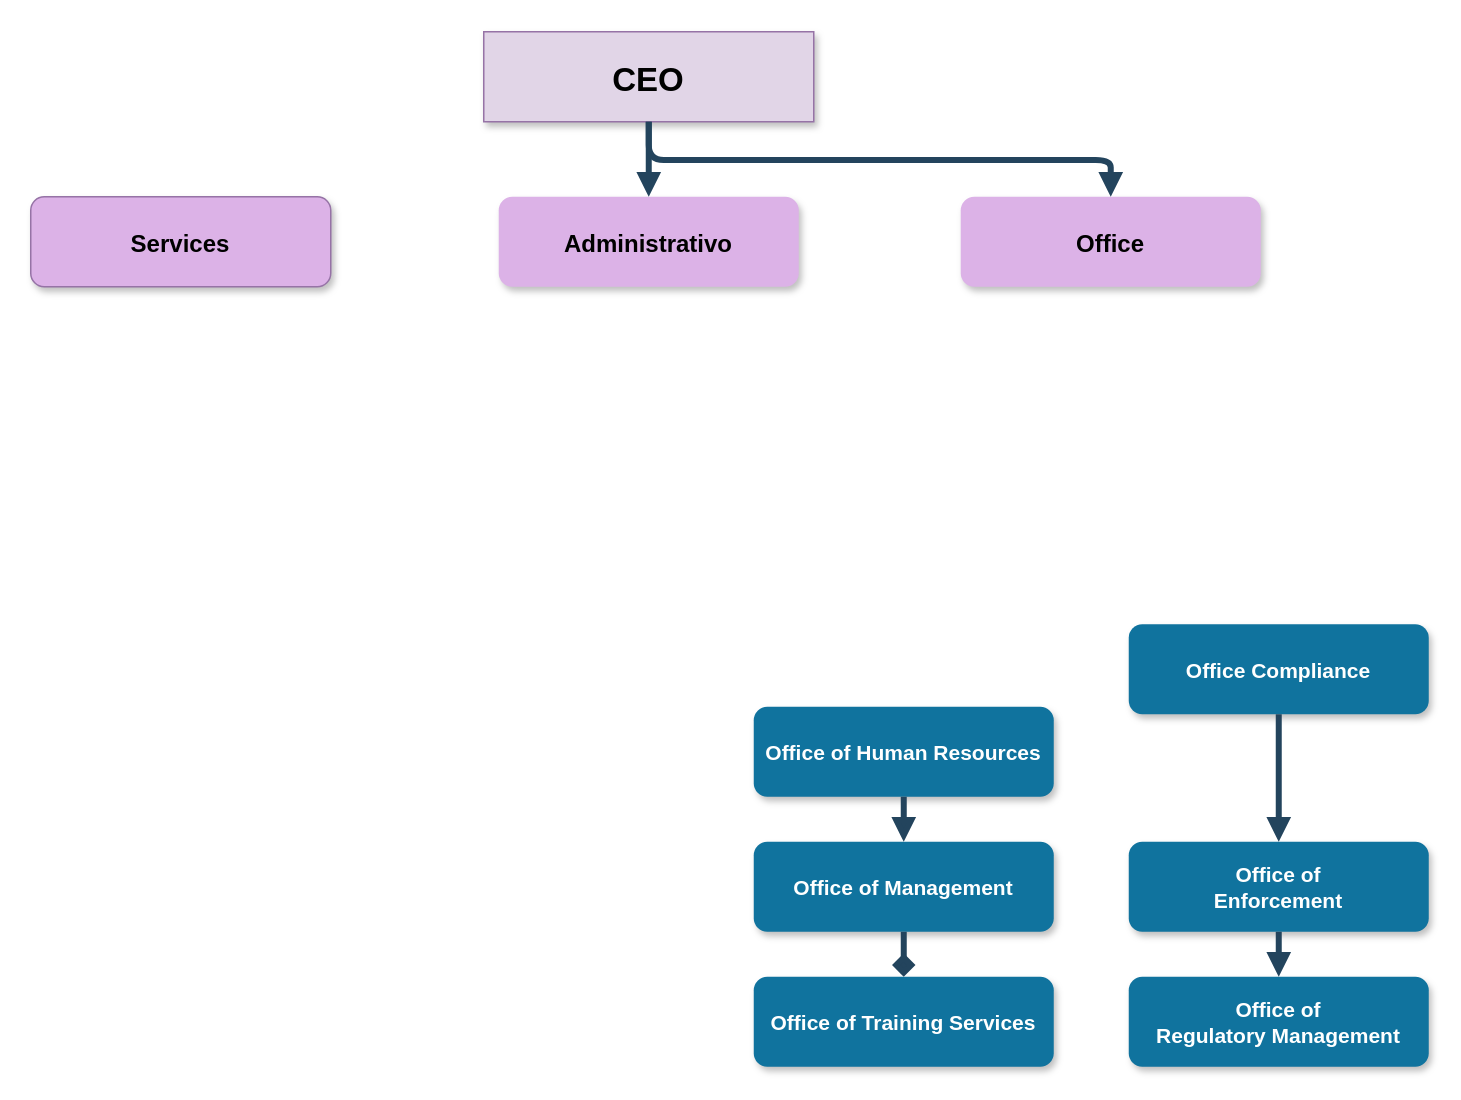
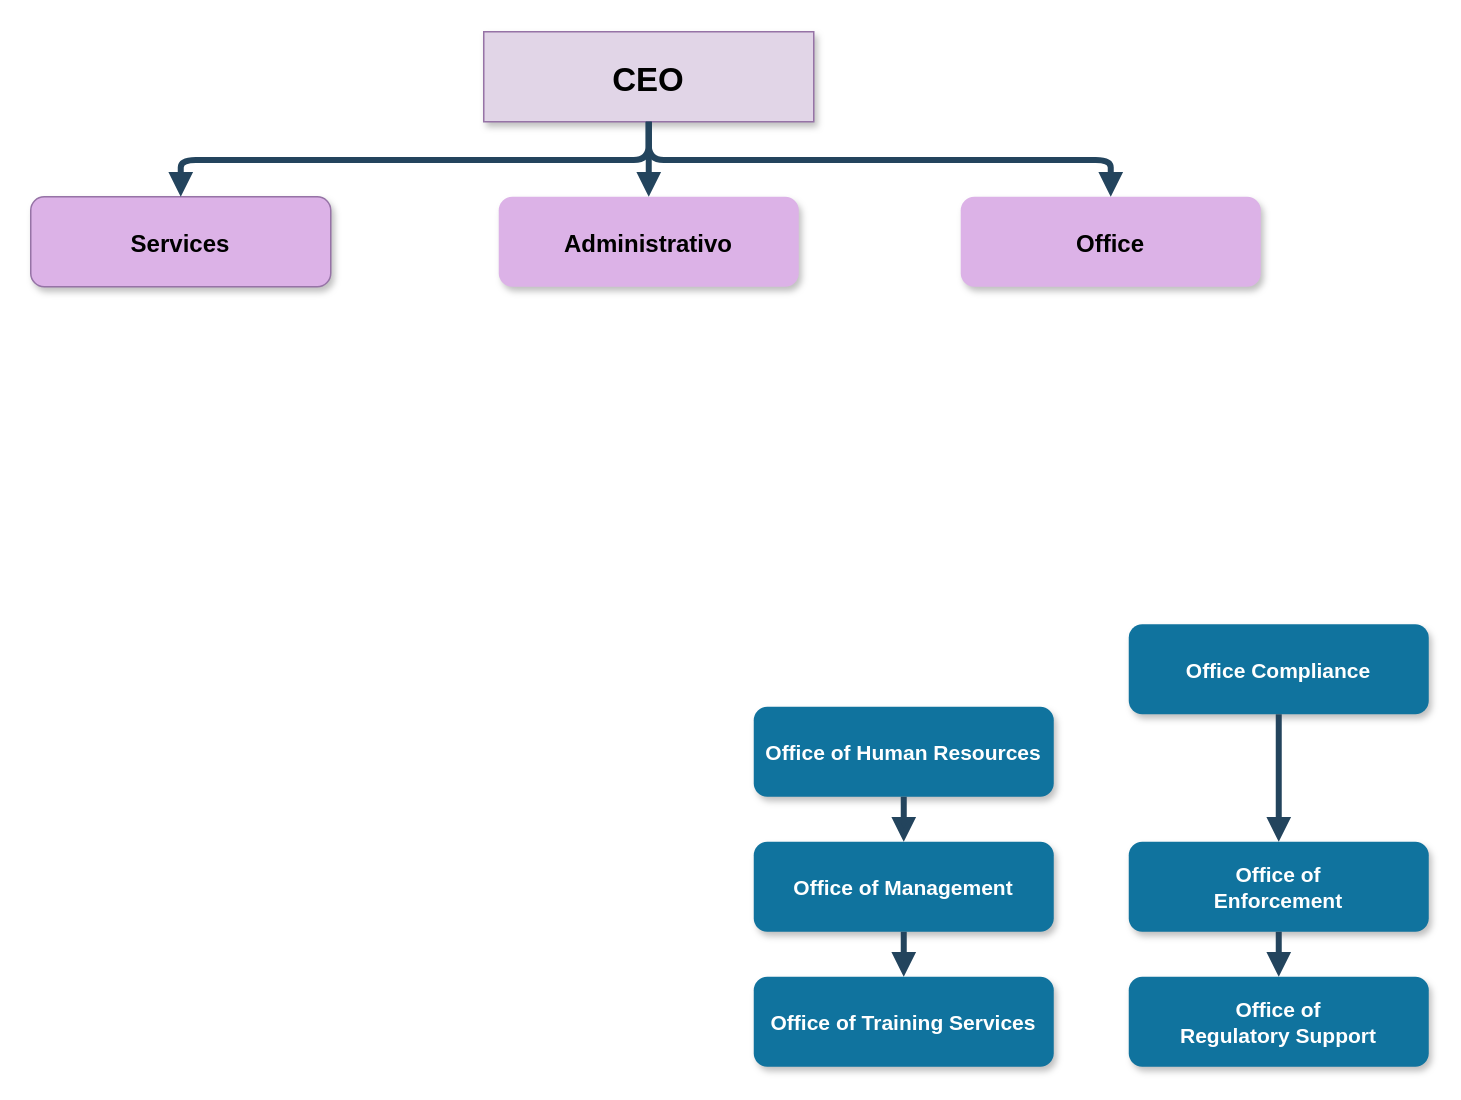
edge "CEO" -> "Services": added
edge "Office of Management" -> "Office of Training Services": arrowhead diamond -> block
node "Office of Regulatory Management": label "Office of Regulatory Management" -> "Office of Regulatory Support"
